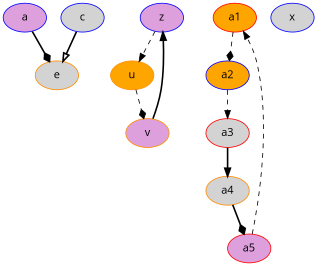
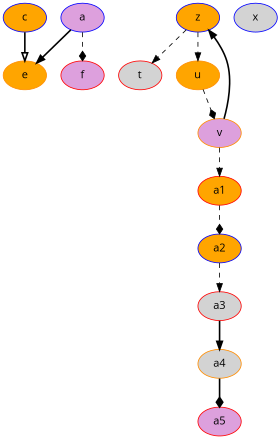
node "c": fillcolor lightgrey -> orange
node "z": fillcolor plum -> orange
edge "a" -> "e": arrowhead diamond -> normal
node "e": fillcolor lightgrey -> orange
node "f": added
node "t": added
edge "a5" -> "a1": now "v" -> "a1"
